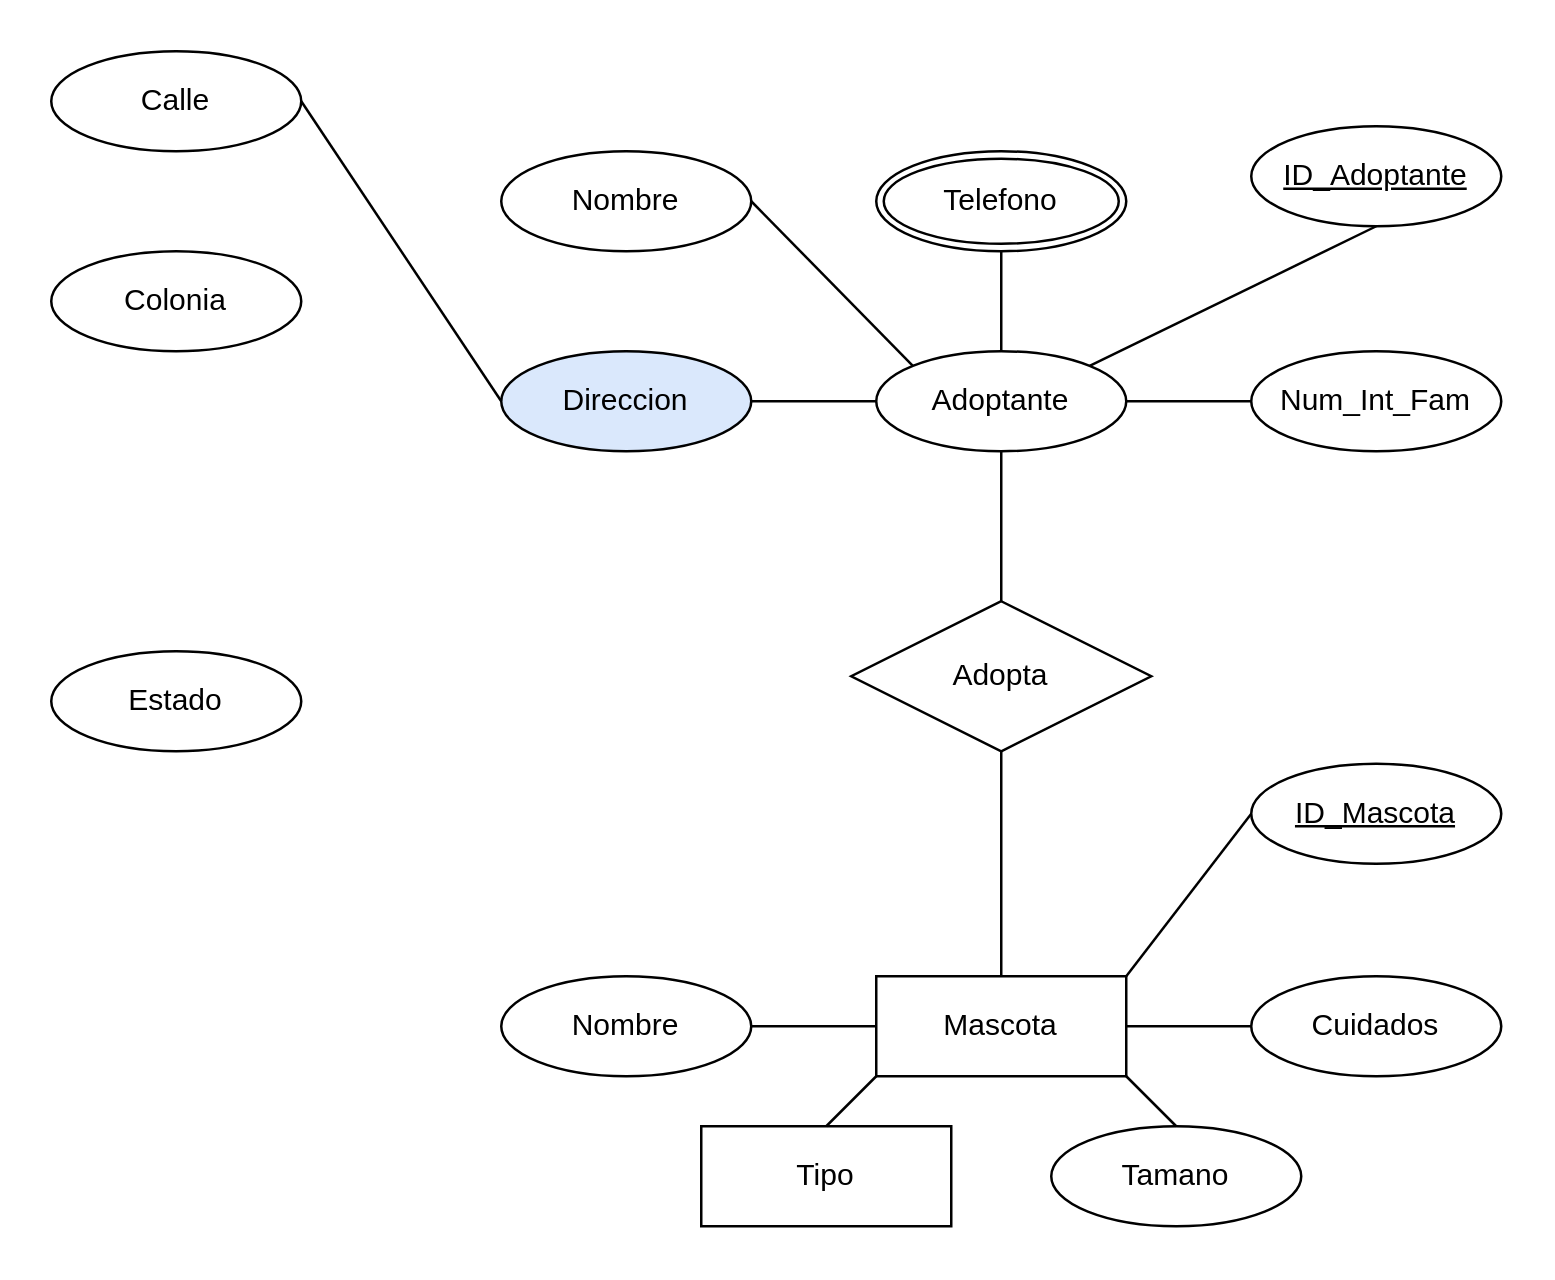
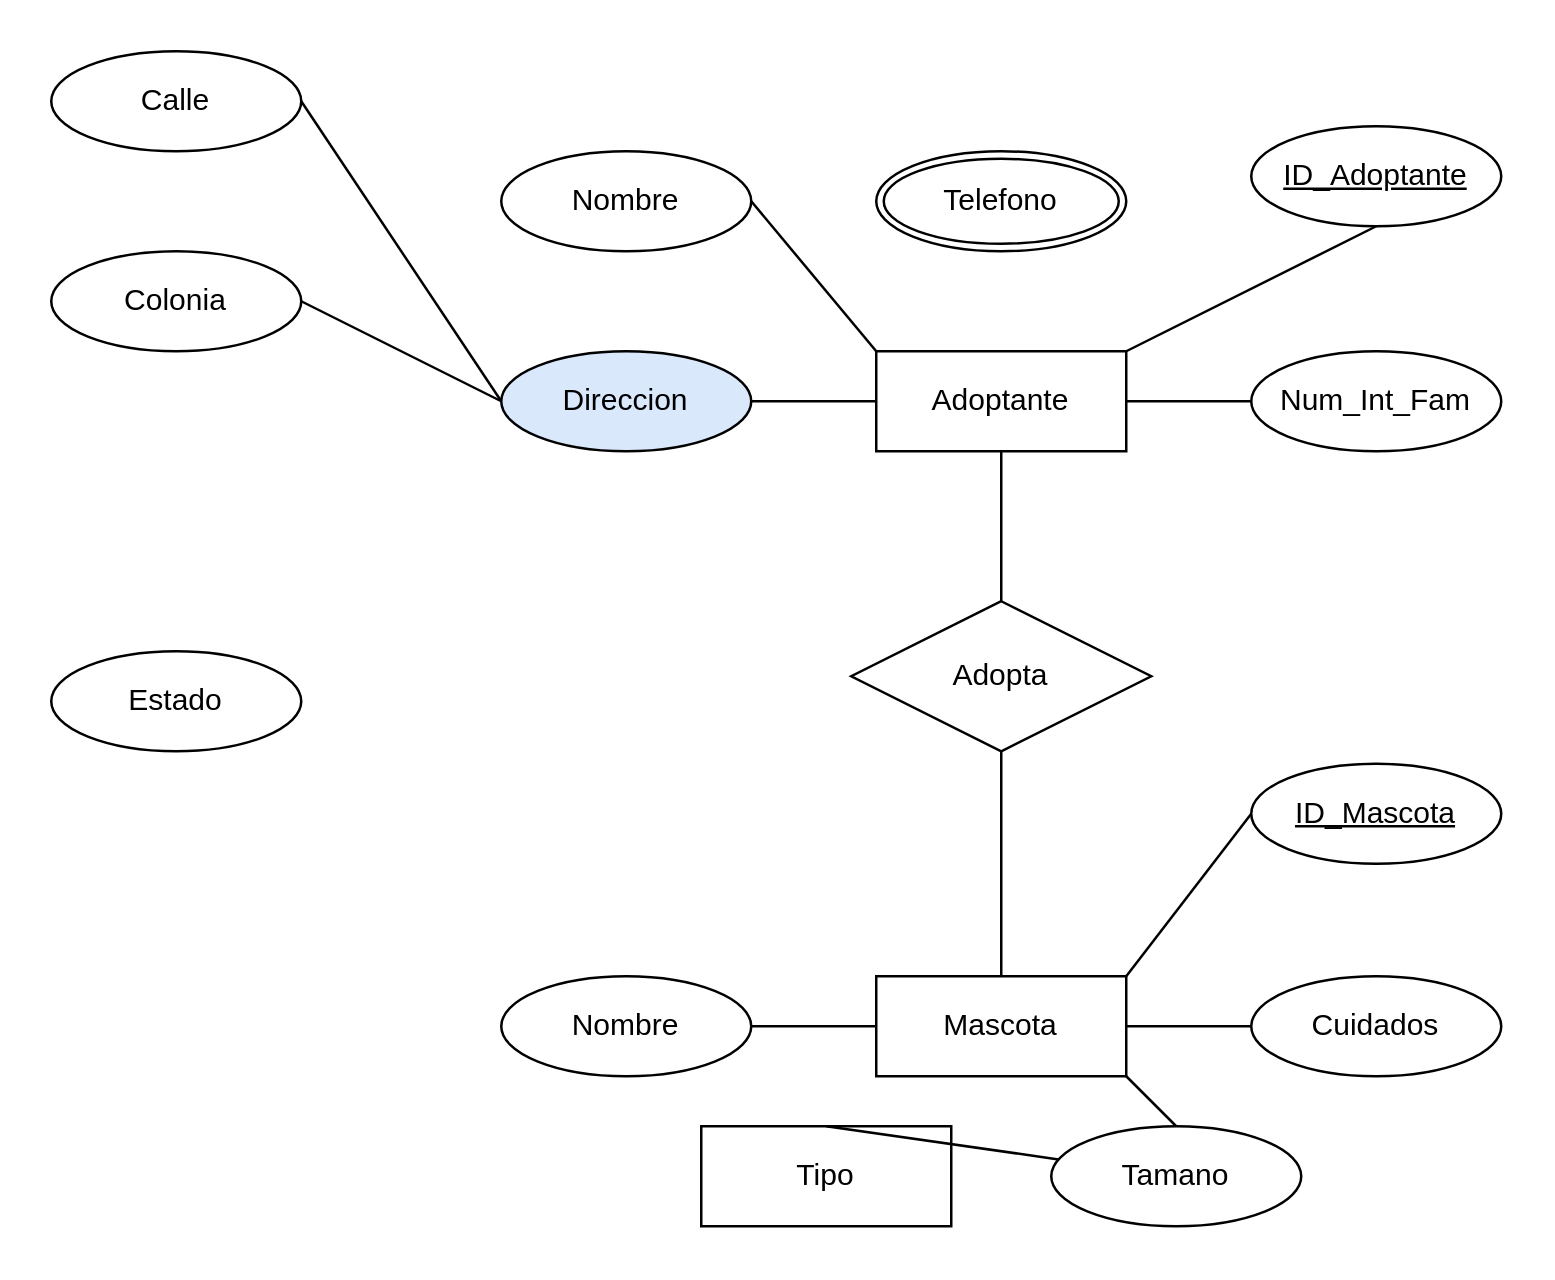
edge "Telefono" -- "Adoptante": removed
edge "Colonia" -- "Direccion": added
node "Adoptante": shape ellipse -> rectangle
edge "Mascota" -- "Tipo": now "Tamano" -- "Tipo"
